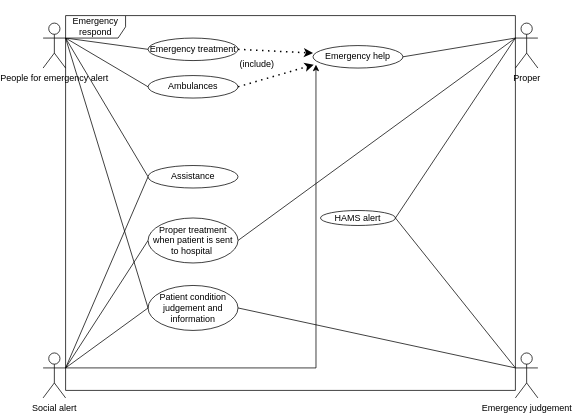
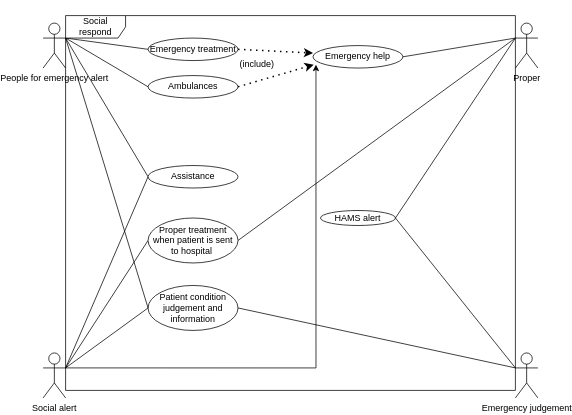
node "Emergency respond": label "Emergency respond" -> "Social respond"
